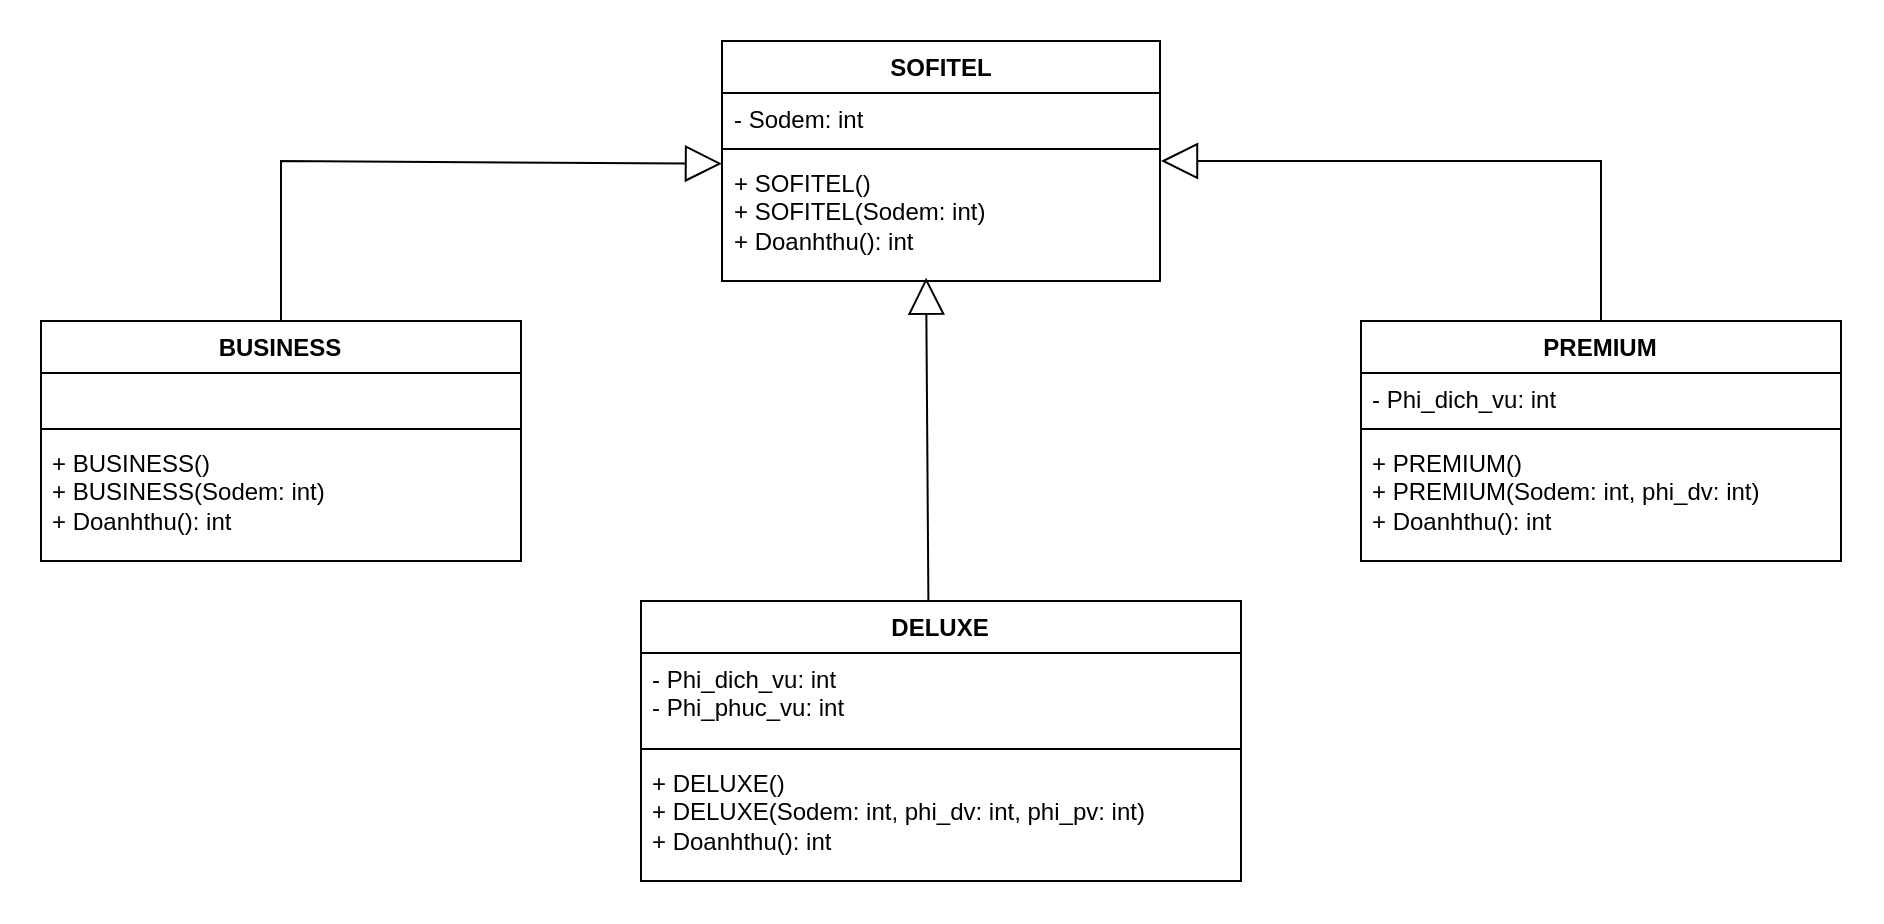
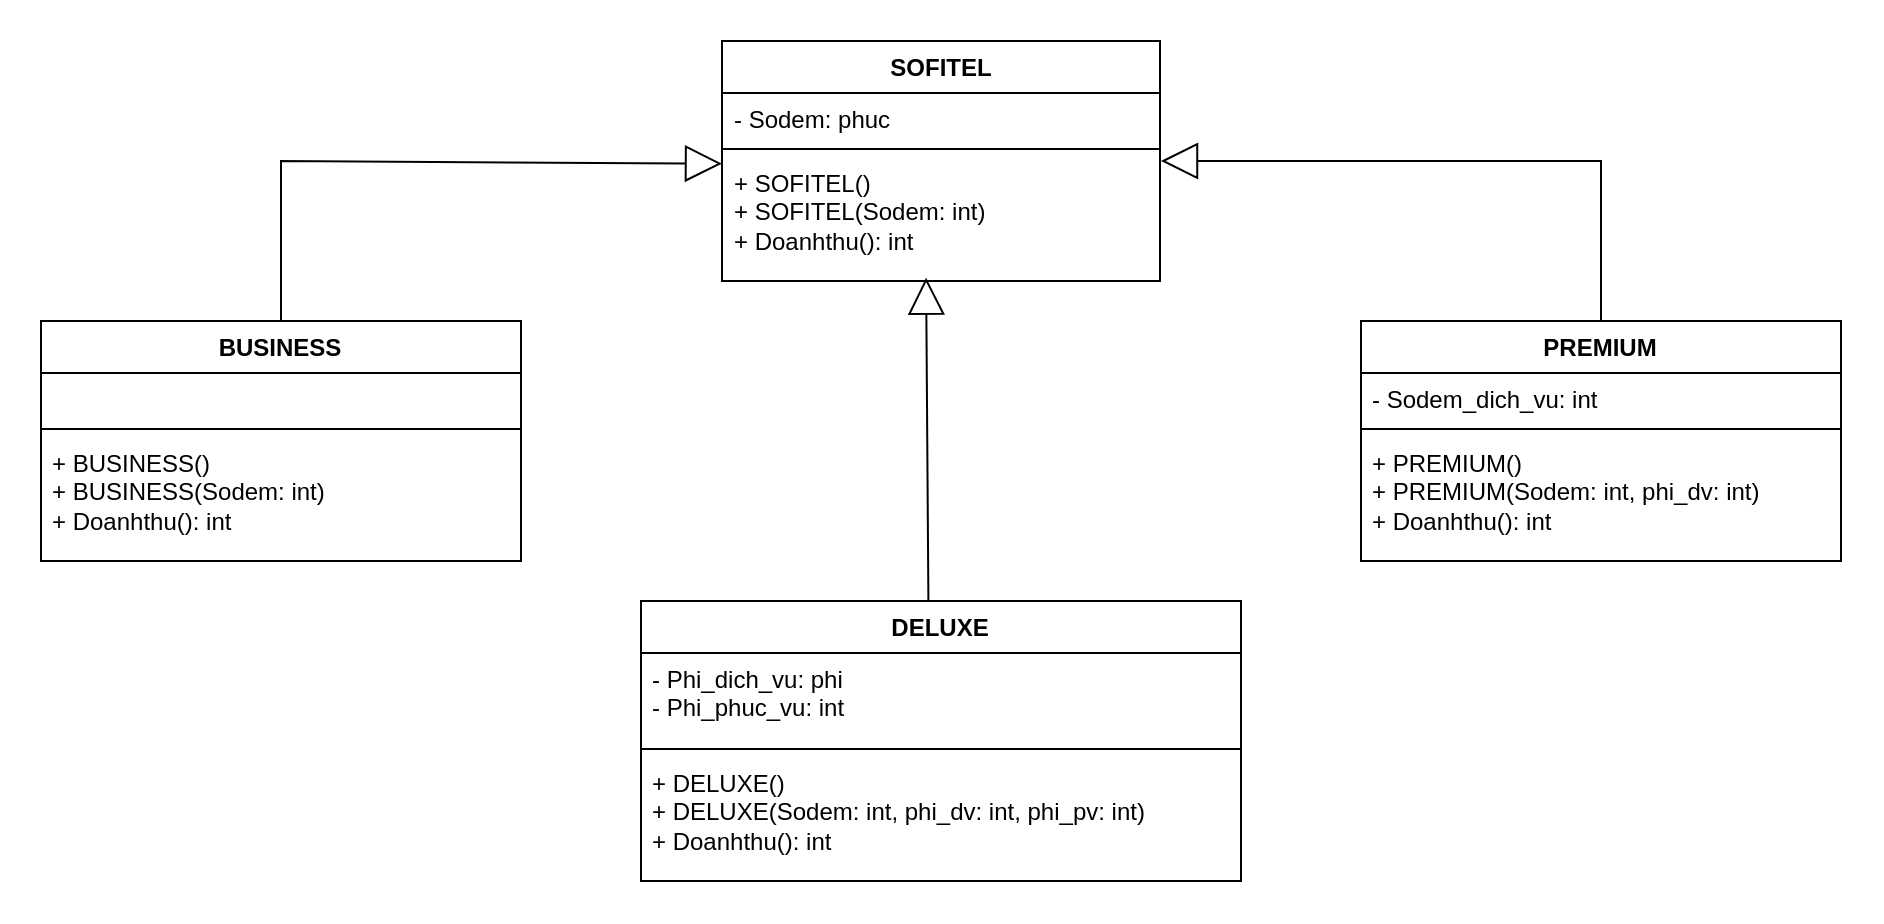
node "- Sodem: int": label "- Sodem: int" -> "- Sodem: phuc"
node "- Phi_dich_vu: int": label "- Phi_dich_vu: int" -> "- Sodem_dich_vu: int"
node "- Phi_dich_vu: int - Phi_phuc_vu: int": label "- Phi_dich_vu: int - Phi_phuc_vu: int" -> "- Phi_dich_vu: phi - Phi_phuc_vu: int"
